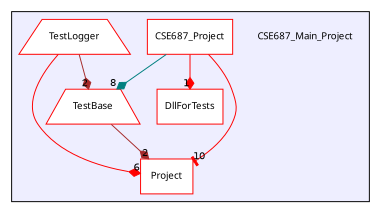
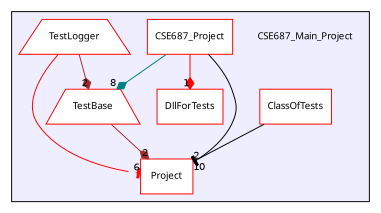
node "ClassOfTests": added
edge "CSE687_Project" -> "Project": color red -> black
edge "TestLogger" -> "Project": arrowhead diamond -> tee
